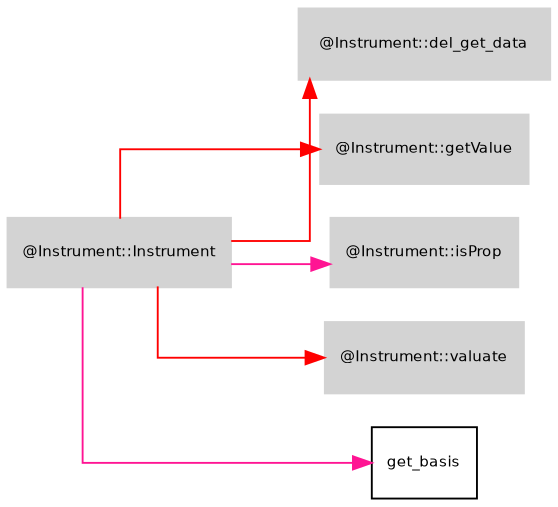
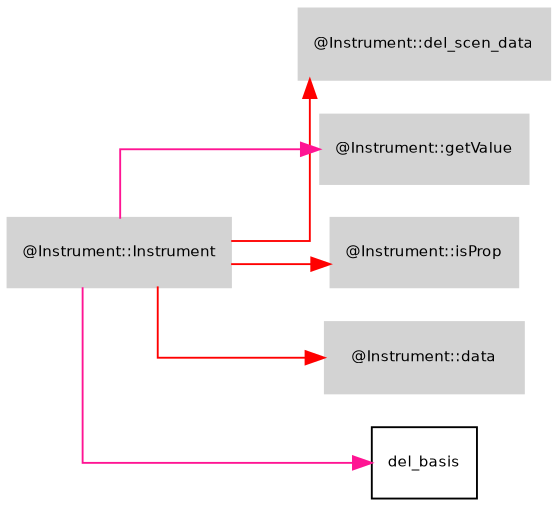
node "@Instrument::del_get_data": label "@Instrument::del_get_data" -> "@Instrument::del_scen_data"
edge "@Instrument::Instrument" -> "@Instrument::getValue": color red -> deeppink
edge "@Instrument::Instrument" -> "@Instrument::isProp": color deeppink -> red
node "@Instrument::valuate": label "@Instrument::valuate" -> "@Instrument::data"
node "get_basis": label "get_basis" -> "del_basis"
